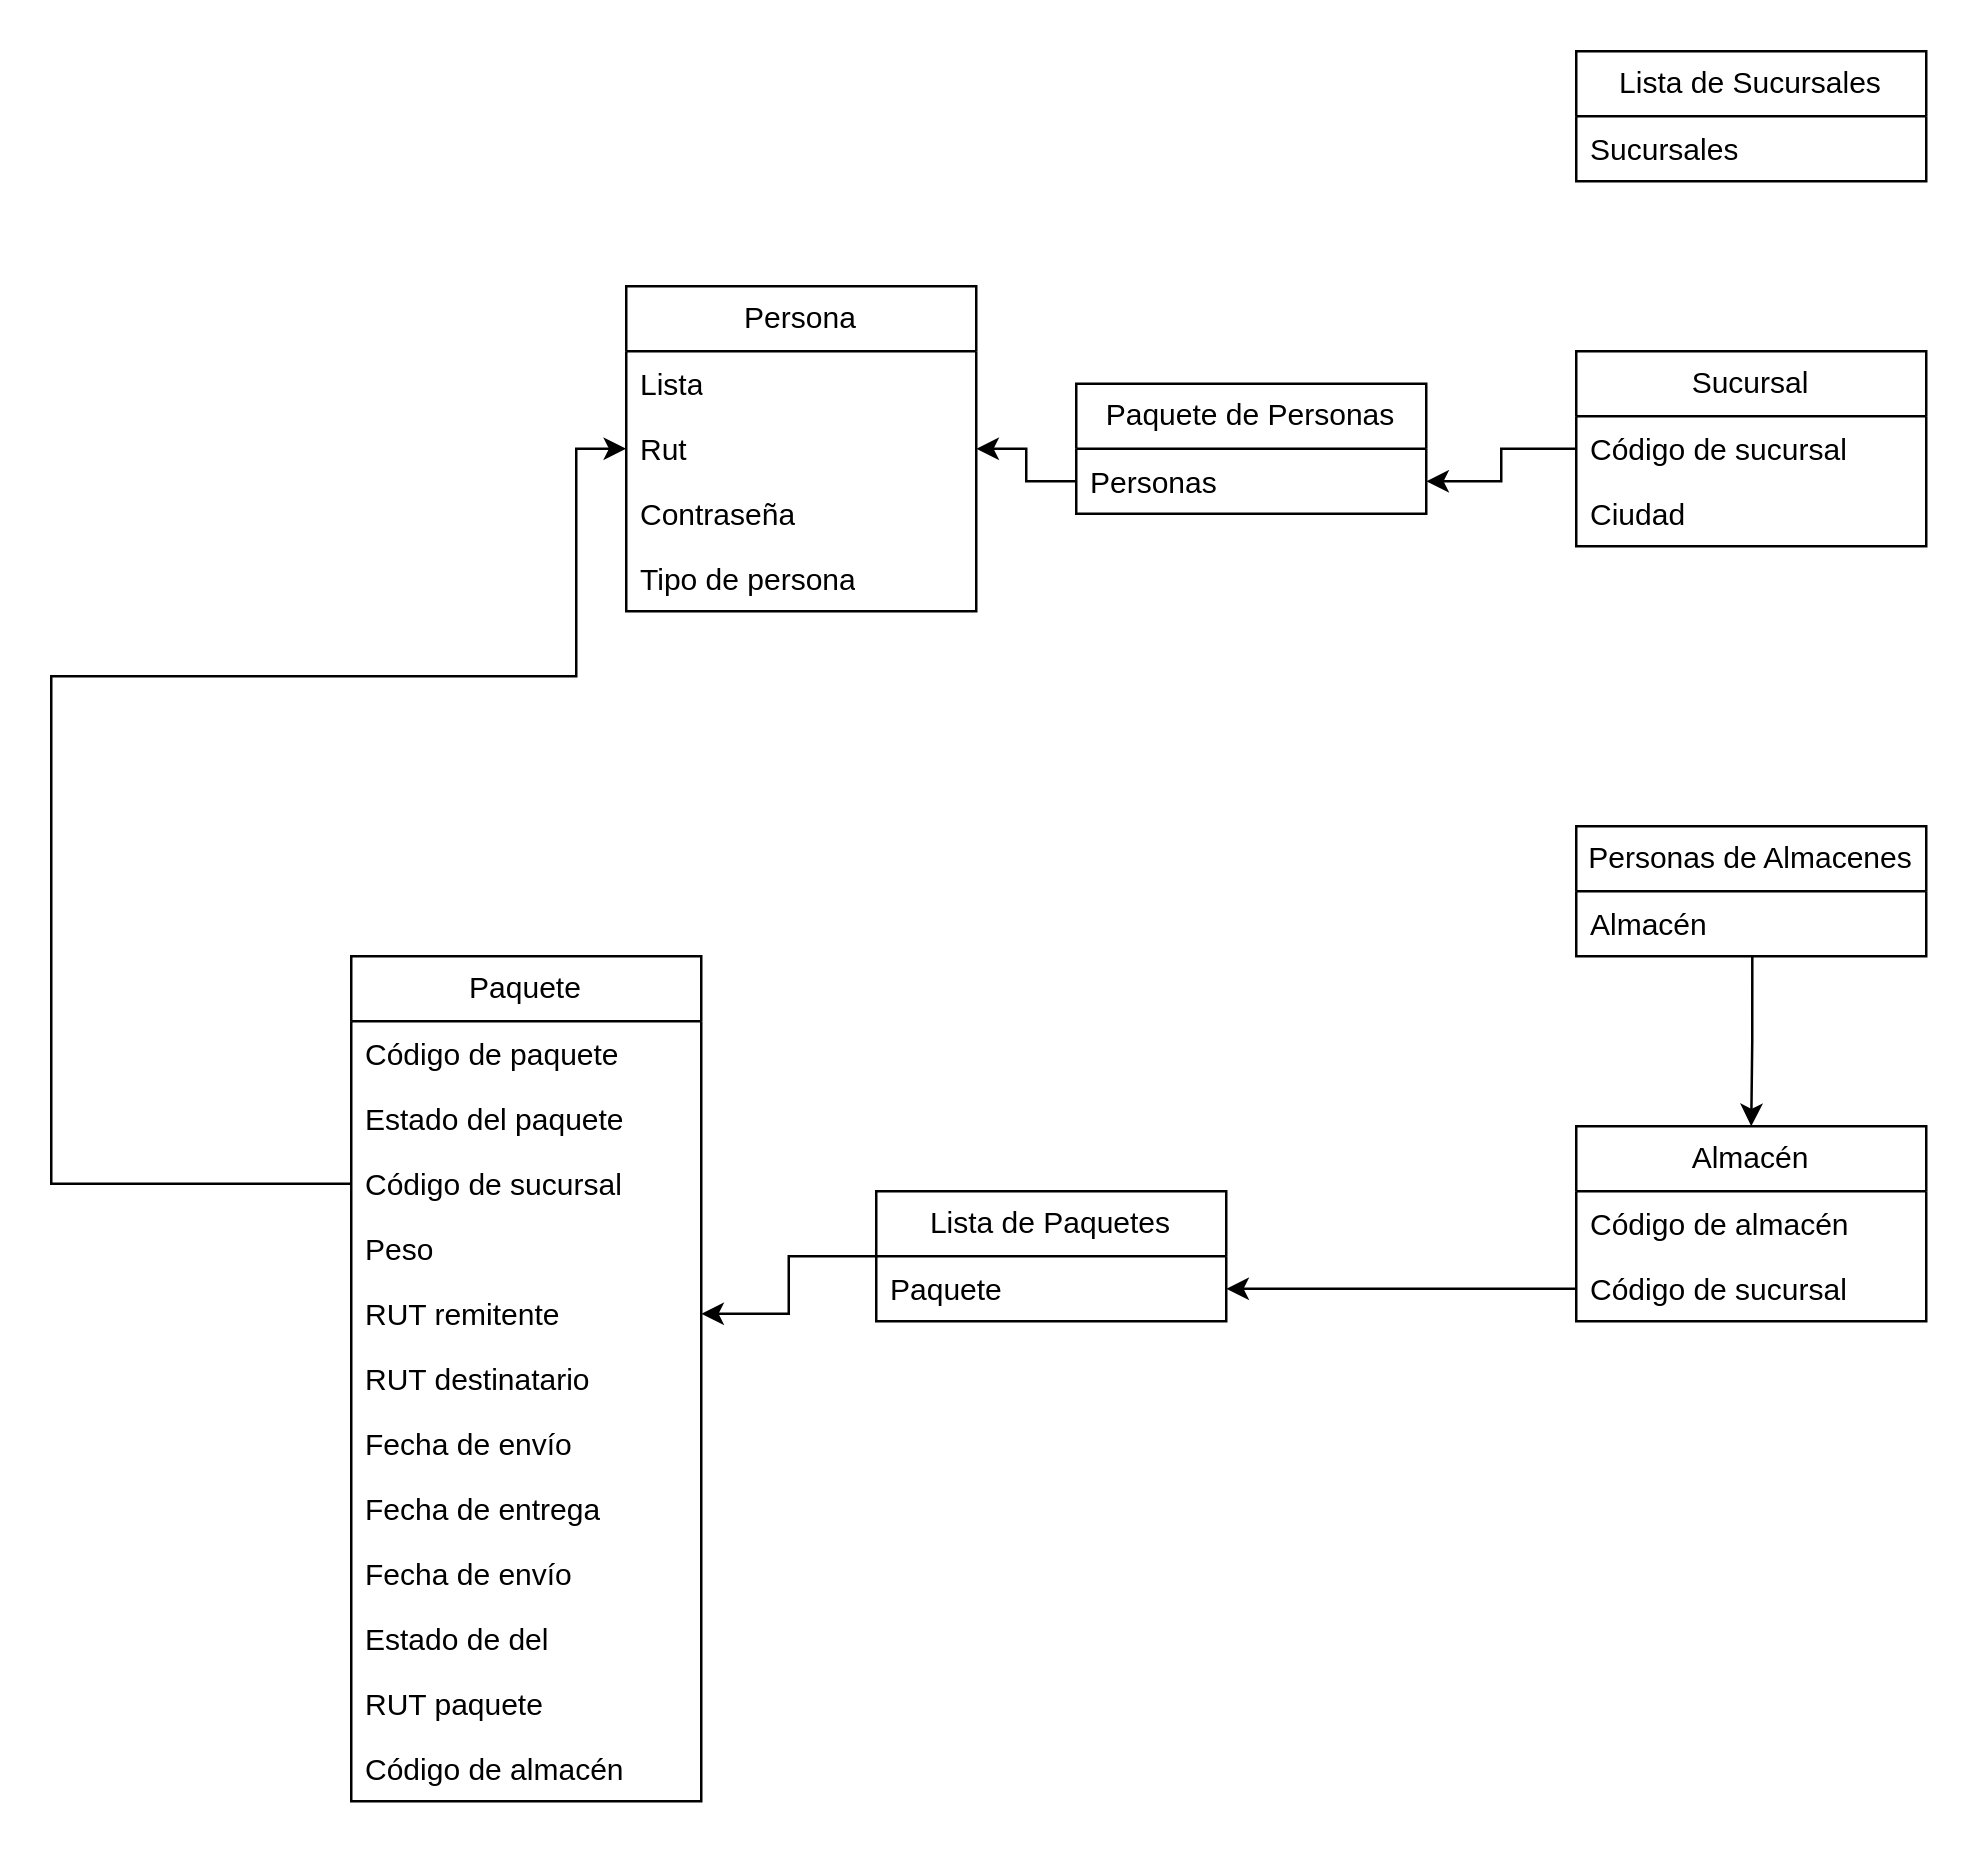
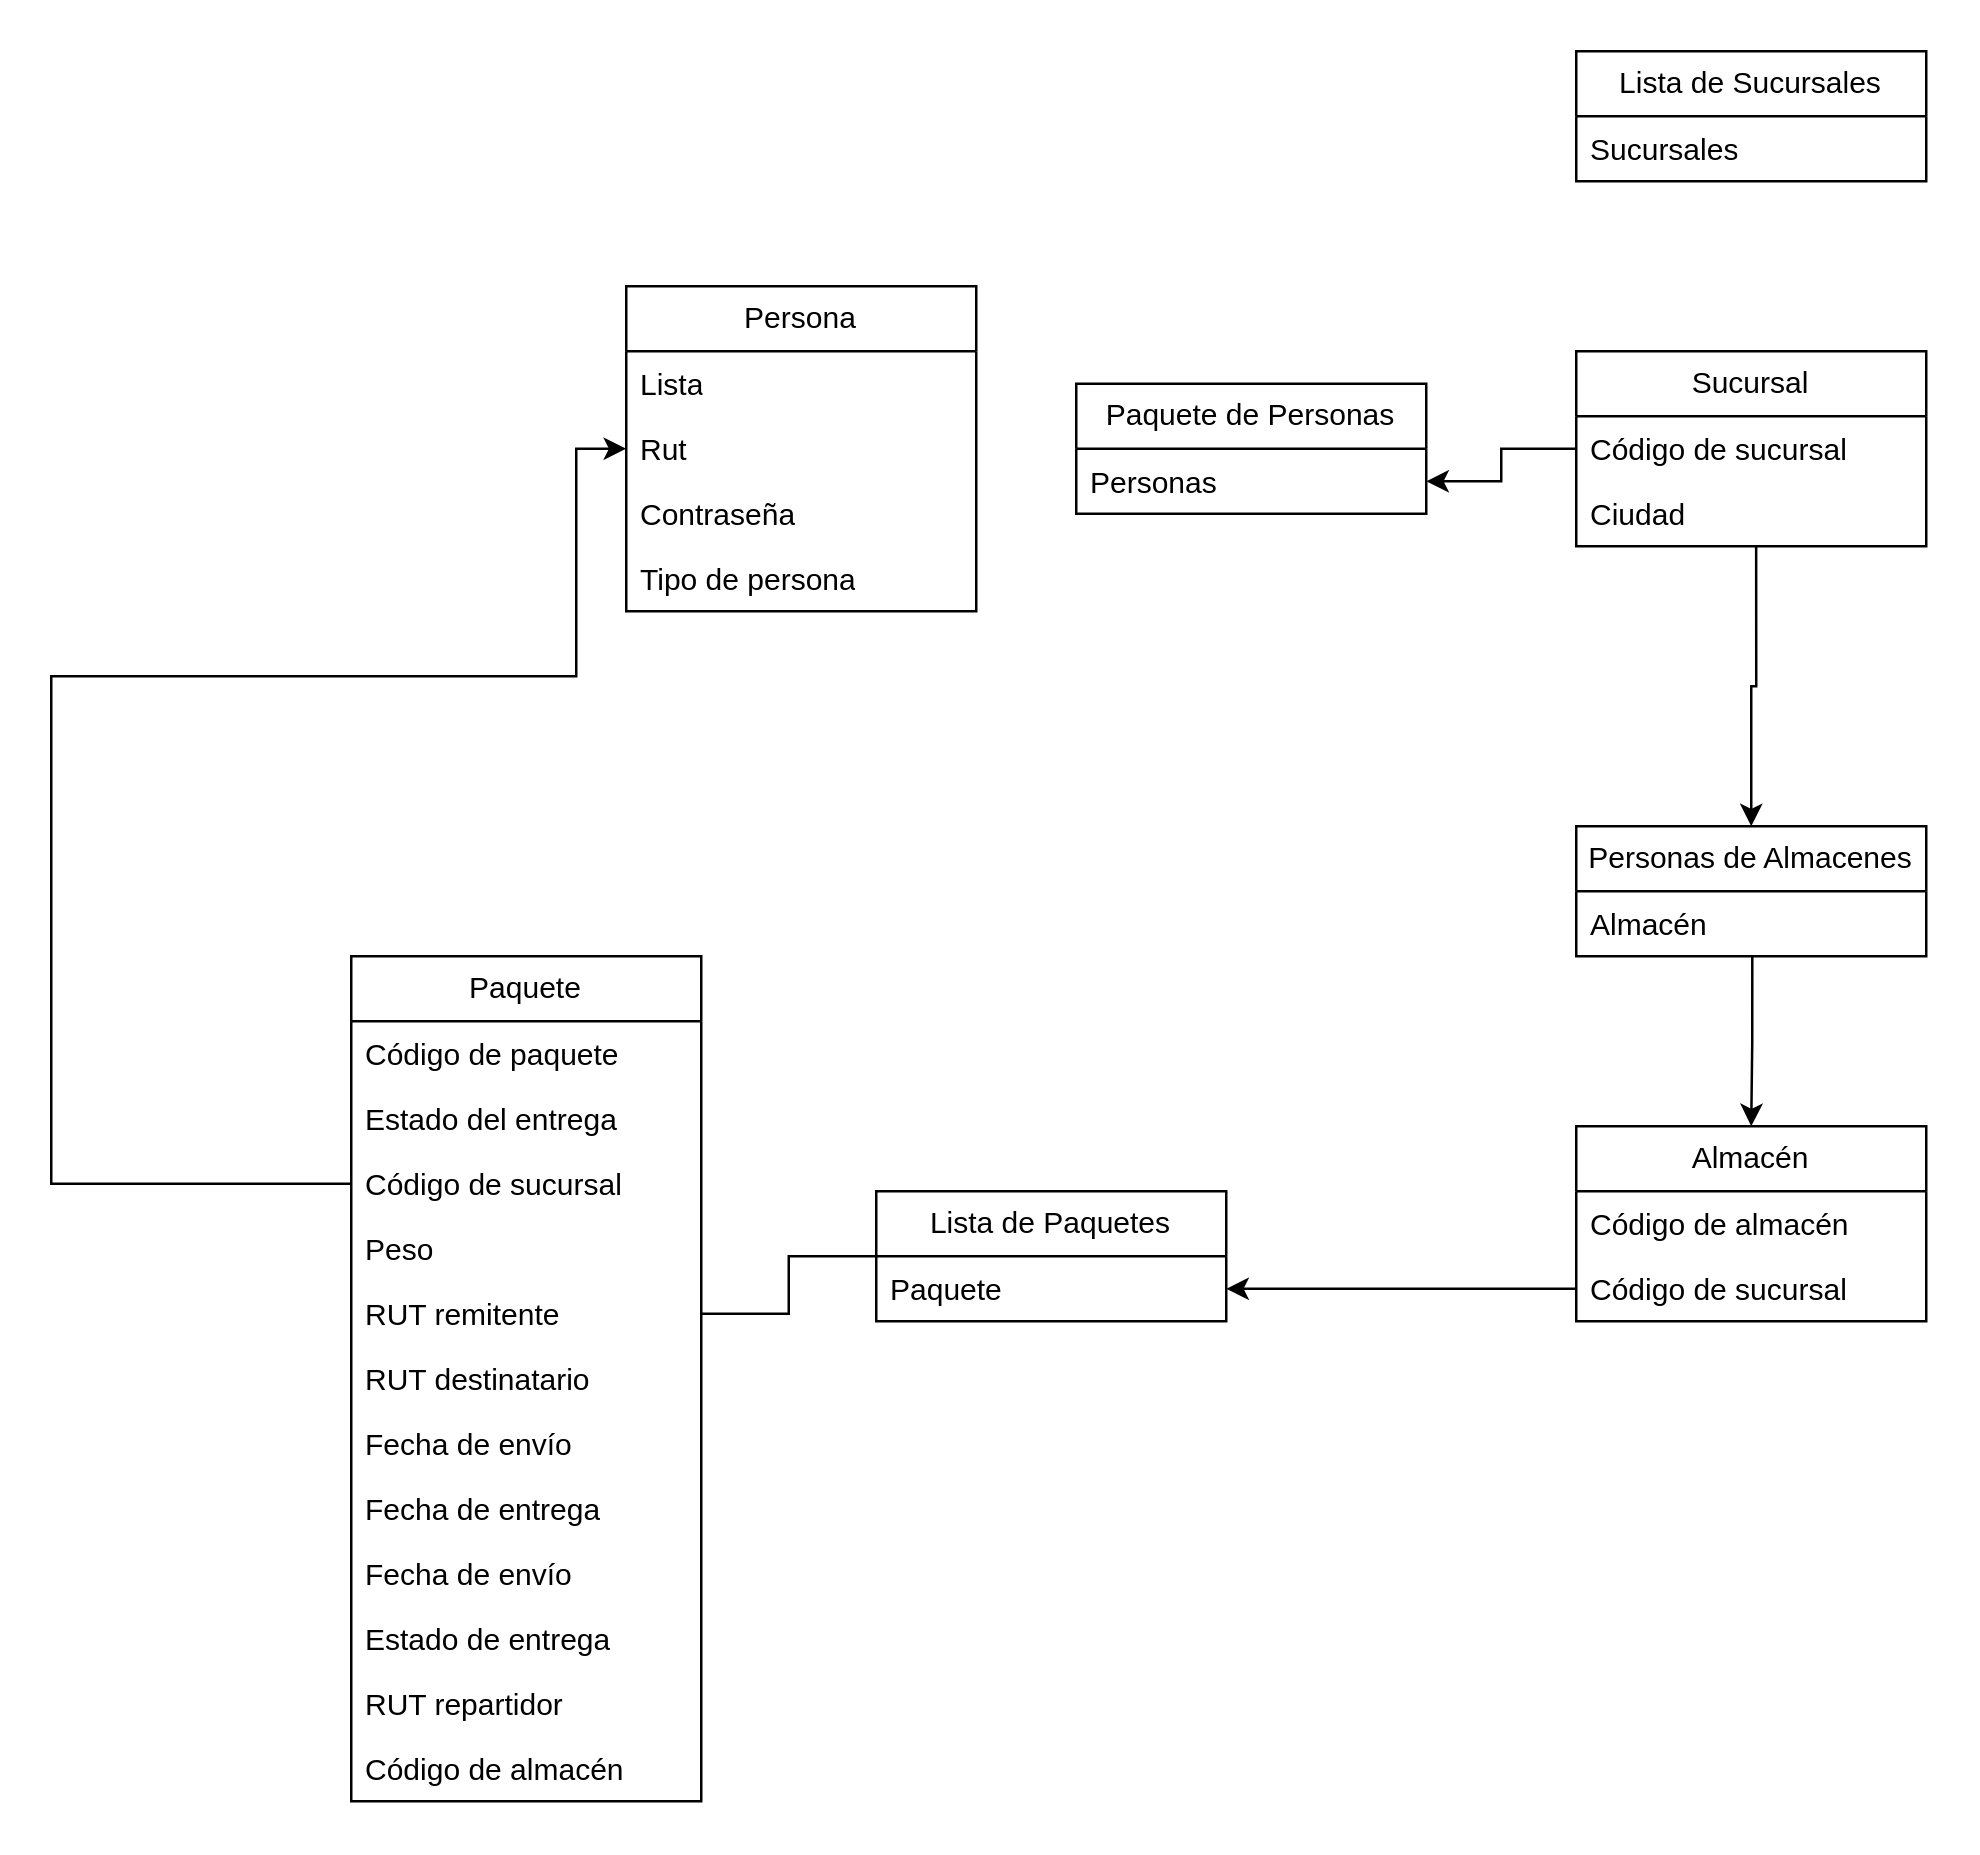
edge "Personas" -> "Rut": removed
edge "Ciudad" -> "Personas de Almacenes": added
node "Estado del paquete": label "Estado del paquete" -> "Estado del entrega"
edge "Lista de Paquetes" -> "RUT remitente": arrowhead classic -> none
node "Estado de del": label "Estado de del" -> "Estado de entrega"
node "RUT paquete": label "RUT paquete" -> "RUT repartidor"
